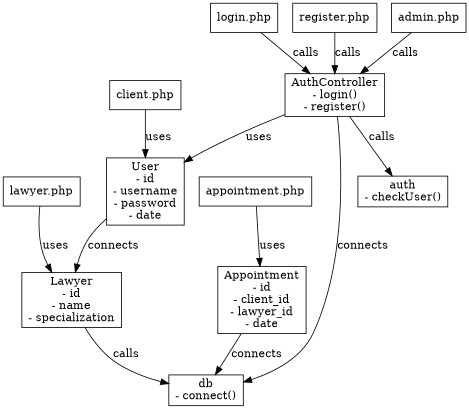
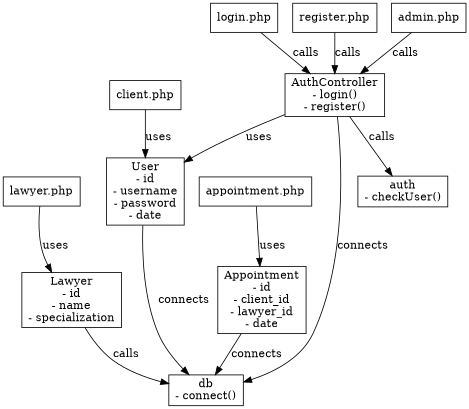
edge "User - id - username - password - date" -> "Lawyer - id - name - specialization": now "User - id - username - password - date" -> "db - connect()"
